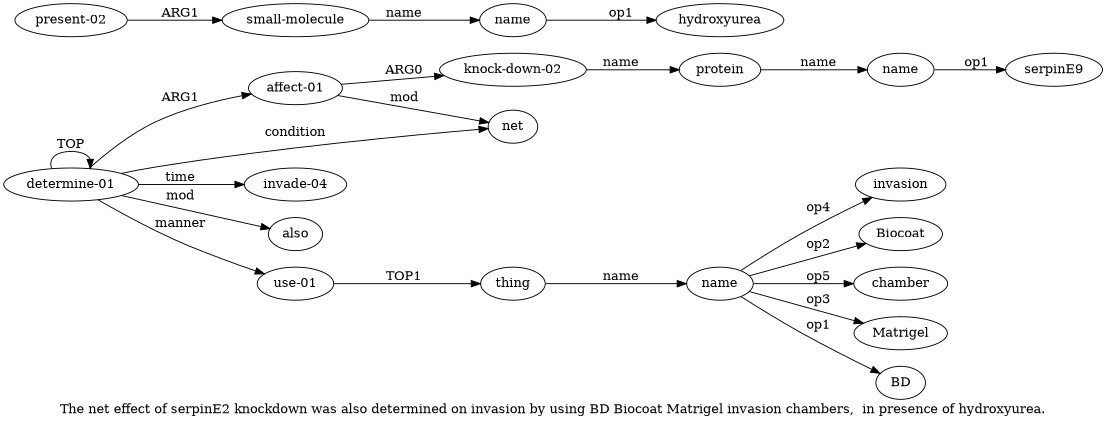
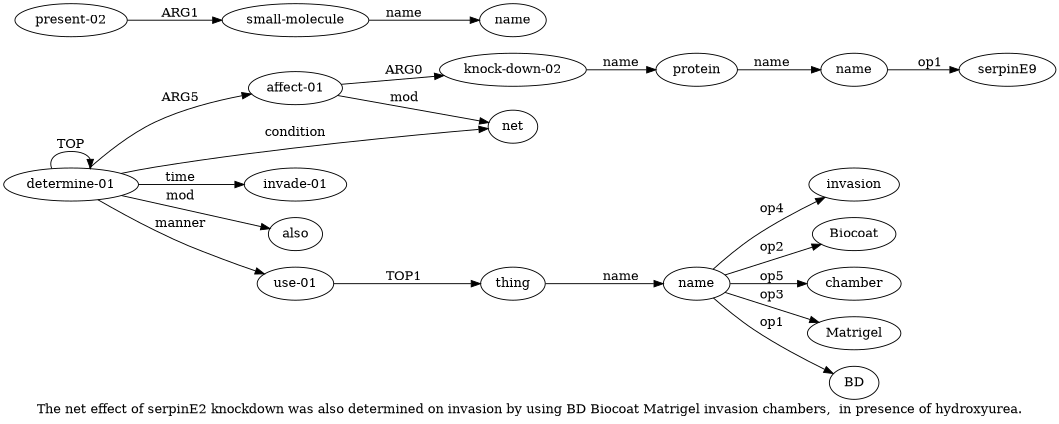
node "hydroxyurea": removed
edge "determine-01" -> "affect-01": label "ARG1" -> "ARG5"
node "invade-04": label "invade-04" -> "invade-01"
